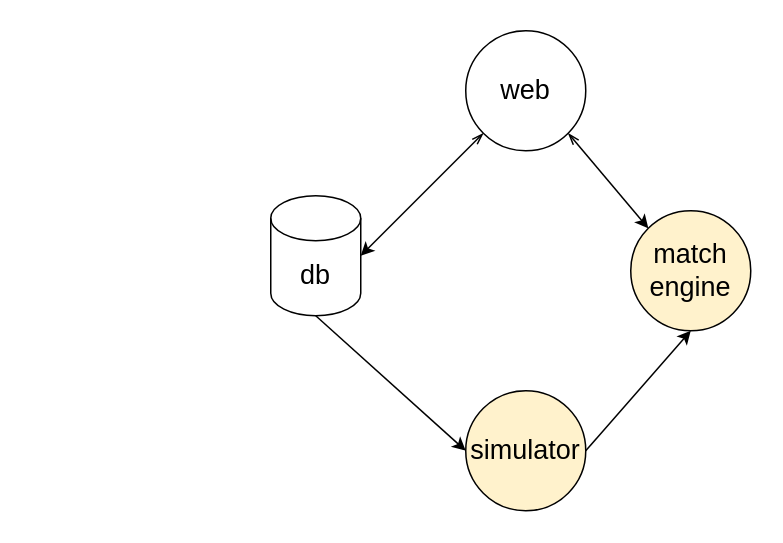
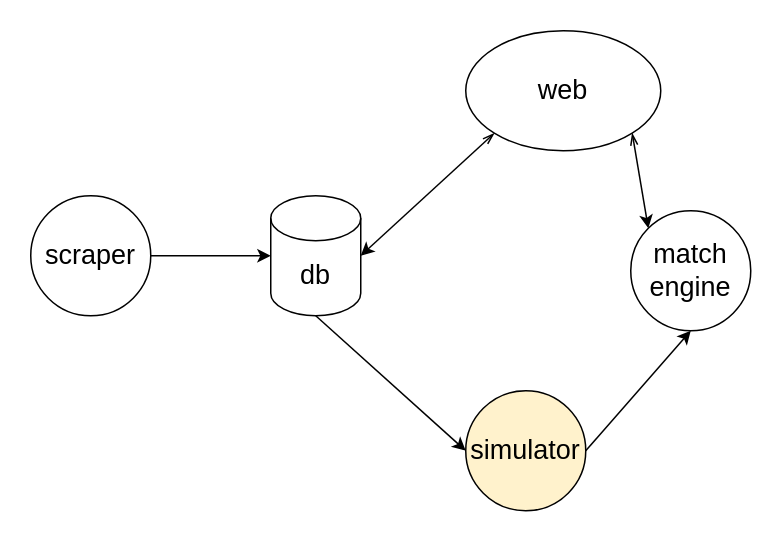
node "web": size 120x120 -> 195x120
node "scraper": added
edge "scraper" -> "db": added
node "match engine": fillcolor #fff2cc -> #ffffff
